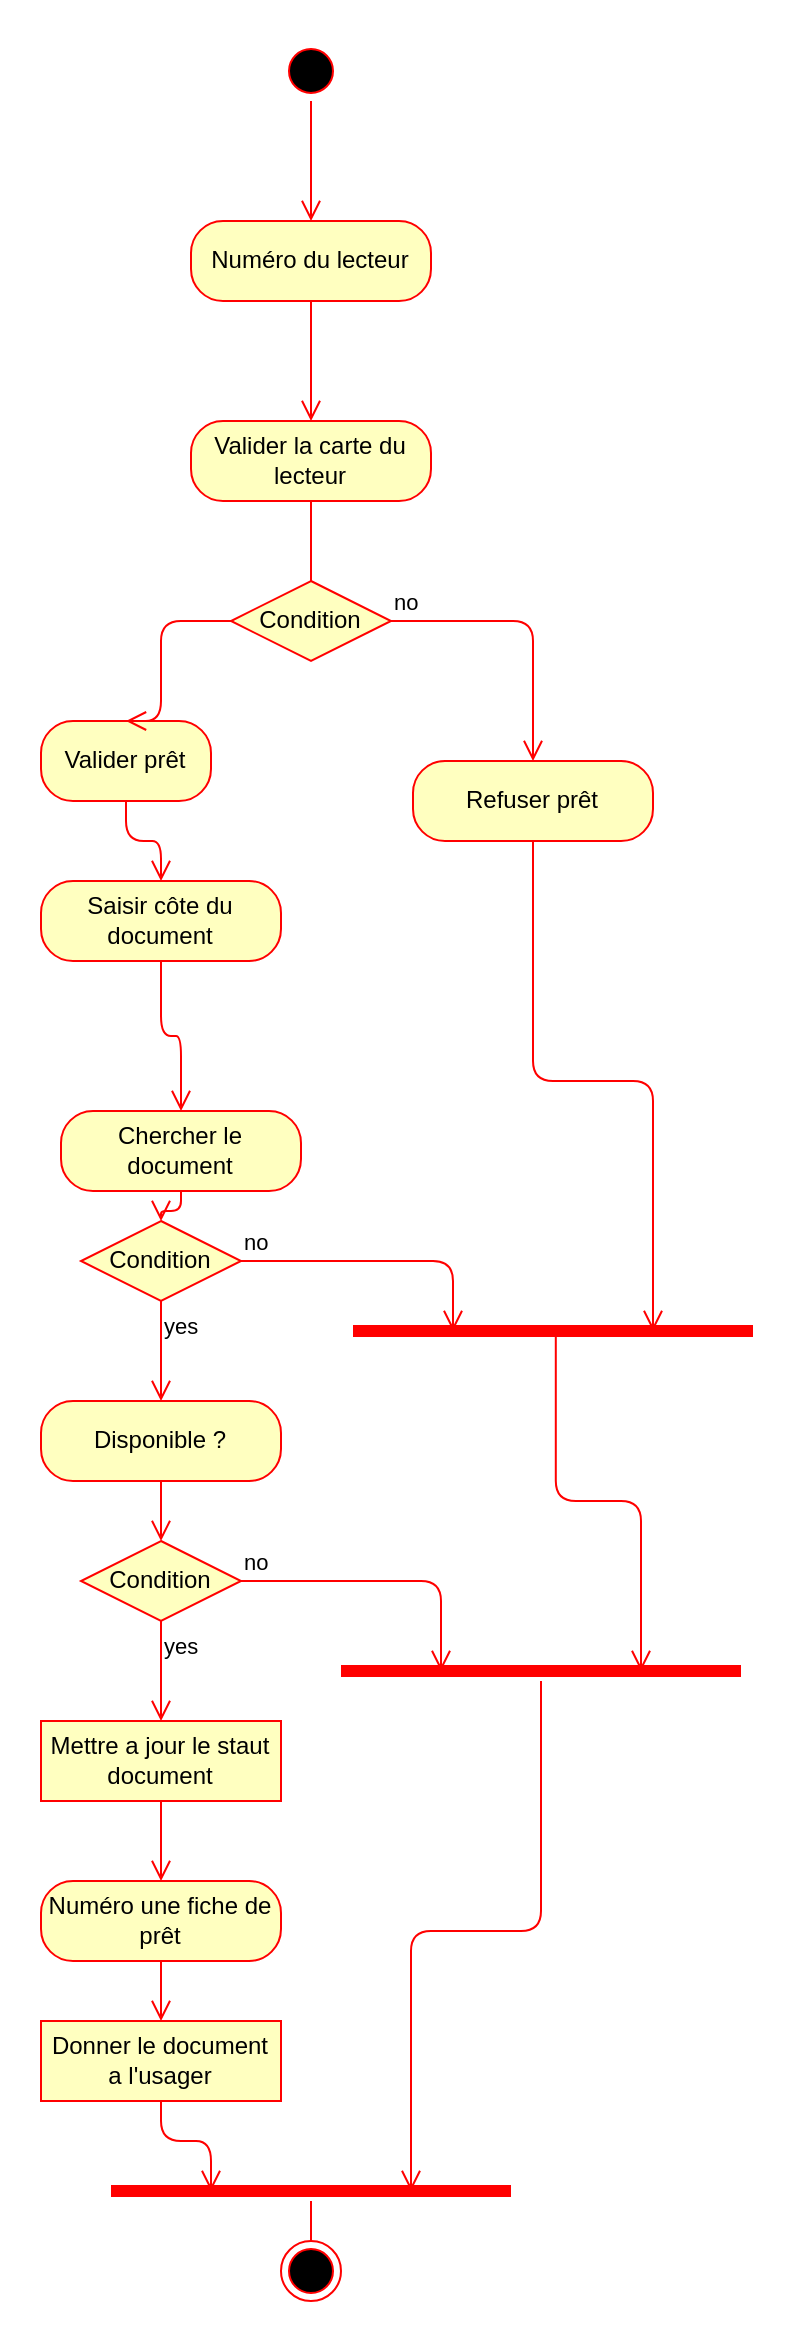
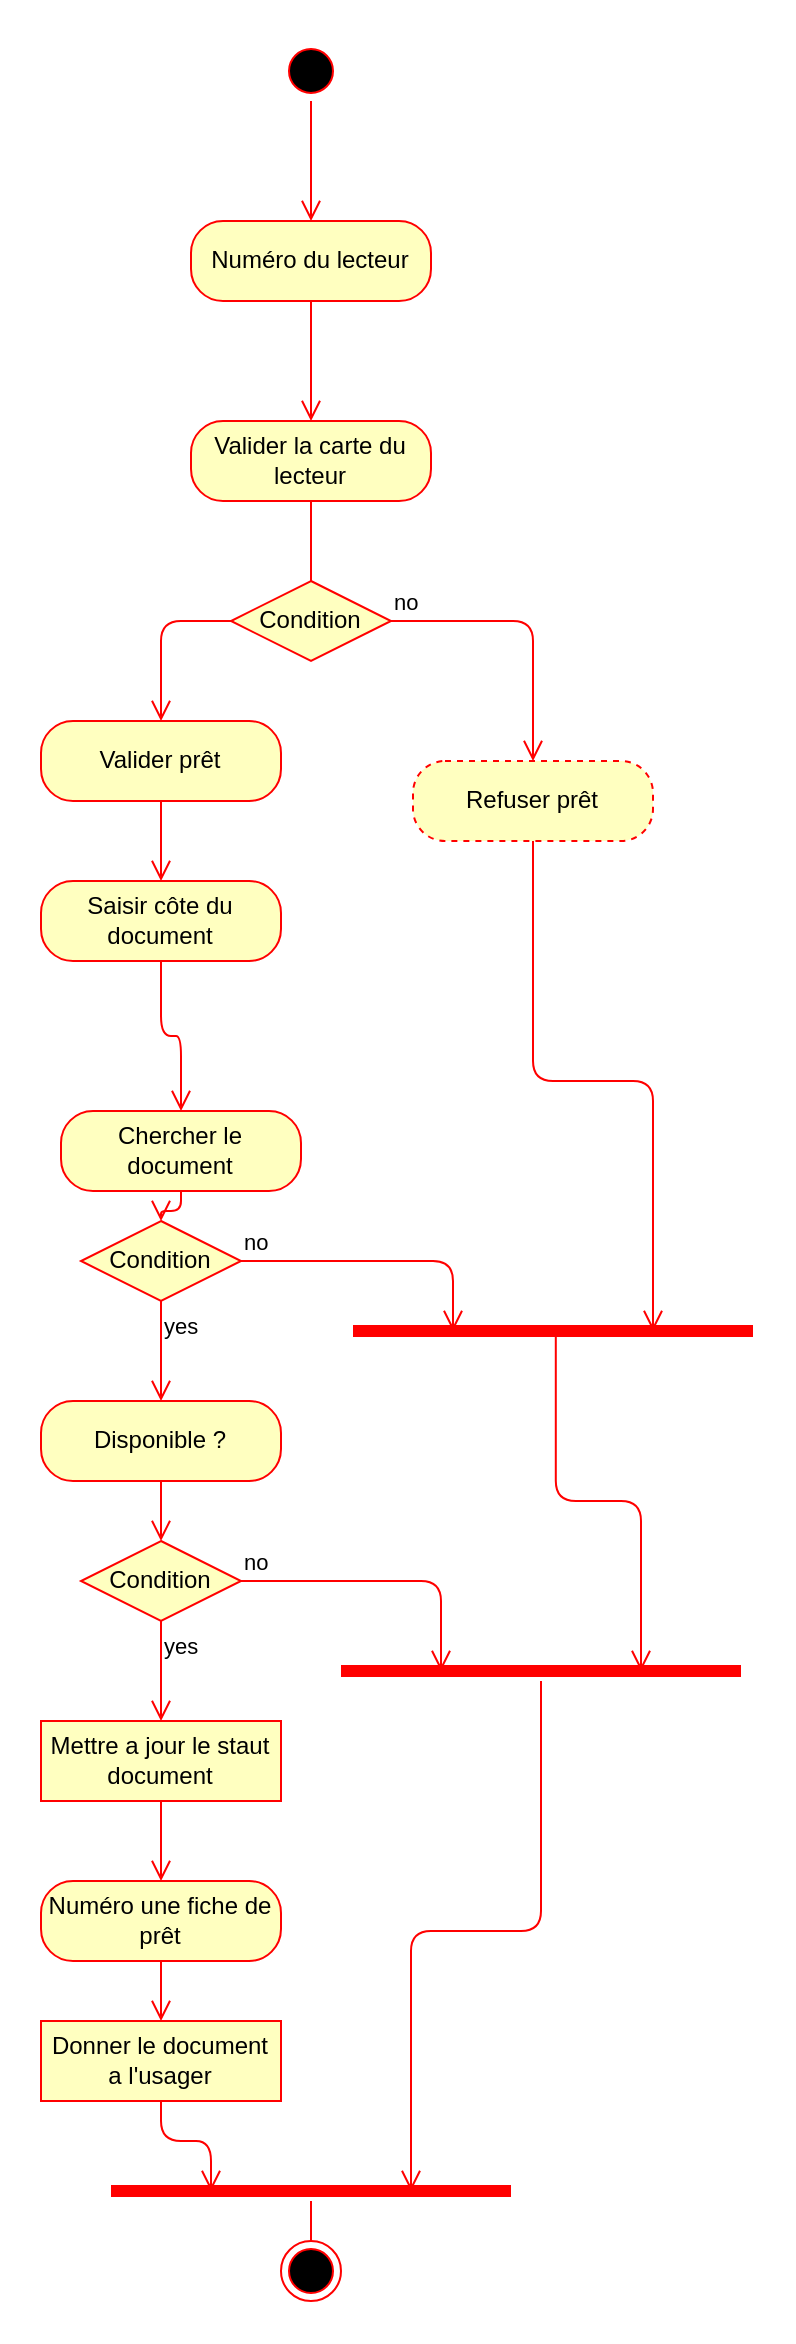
node "Valider prêt": size 170x80 -> 240x80
node "Refuser prêt": style solid -> dashed
